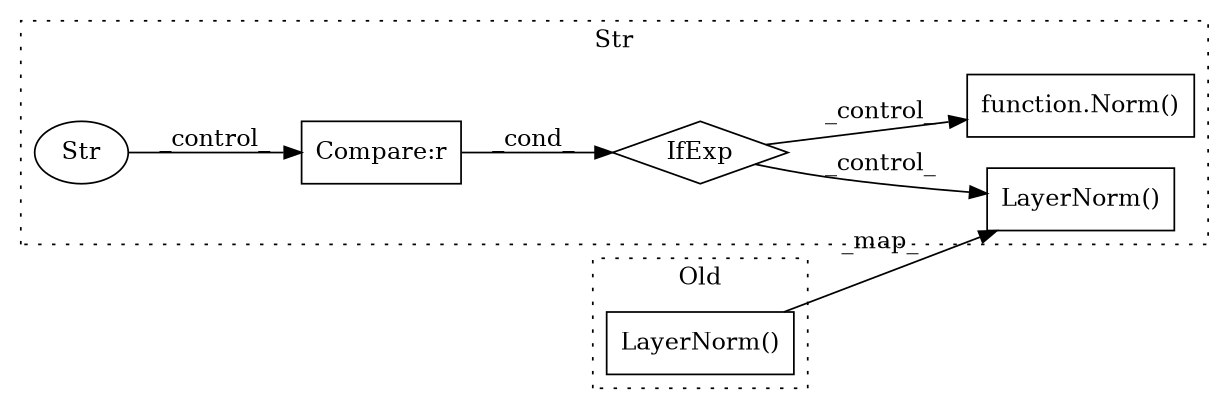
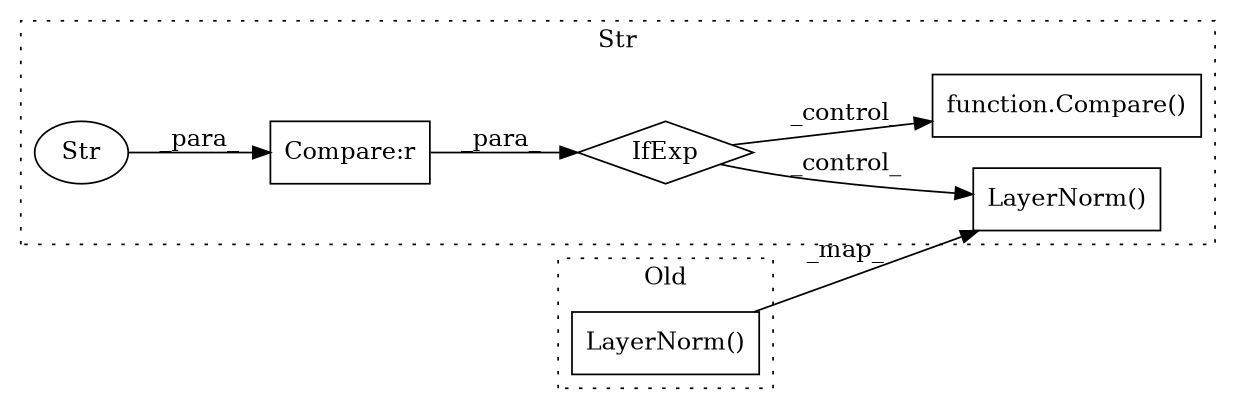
node "function.Norm()": label "function.Norm()" -> "function.Compare()"
edge "Str" -> "Compare:r": label "_control_" -> "_para_"
edge "Compare:r" -> "IfExp": label "_cond_" -> "_para_"
